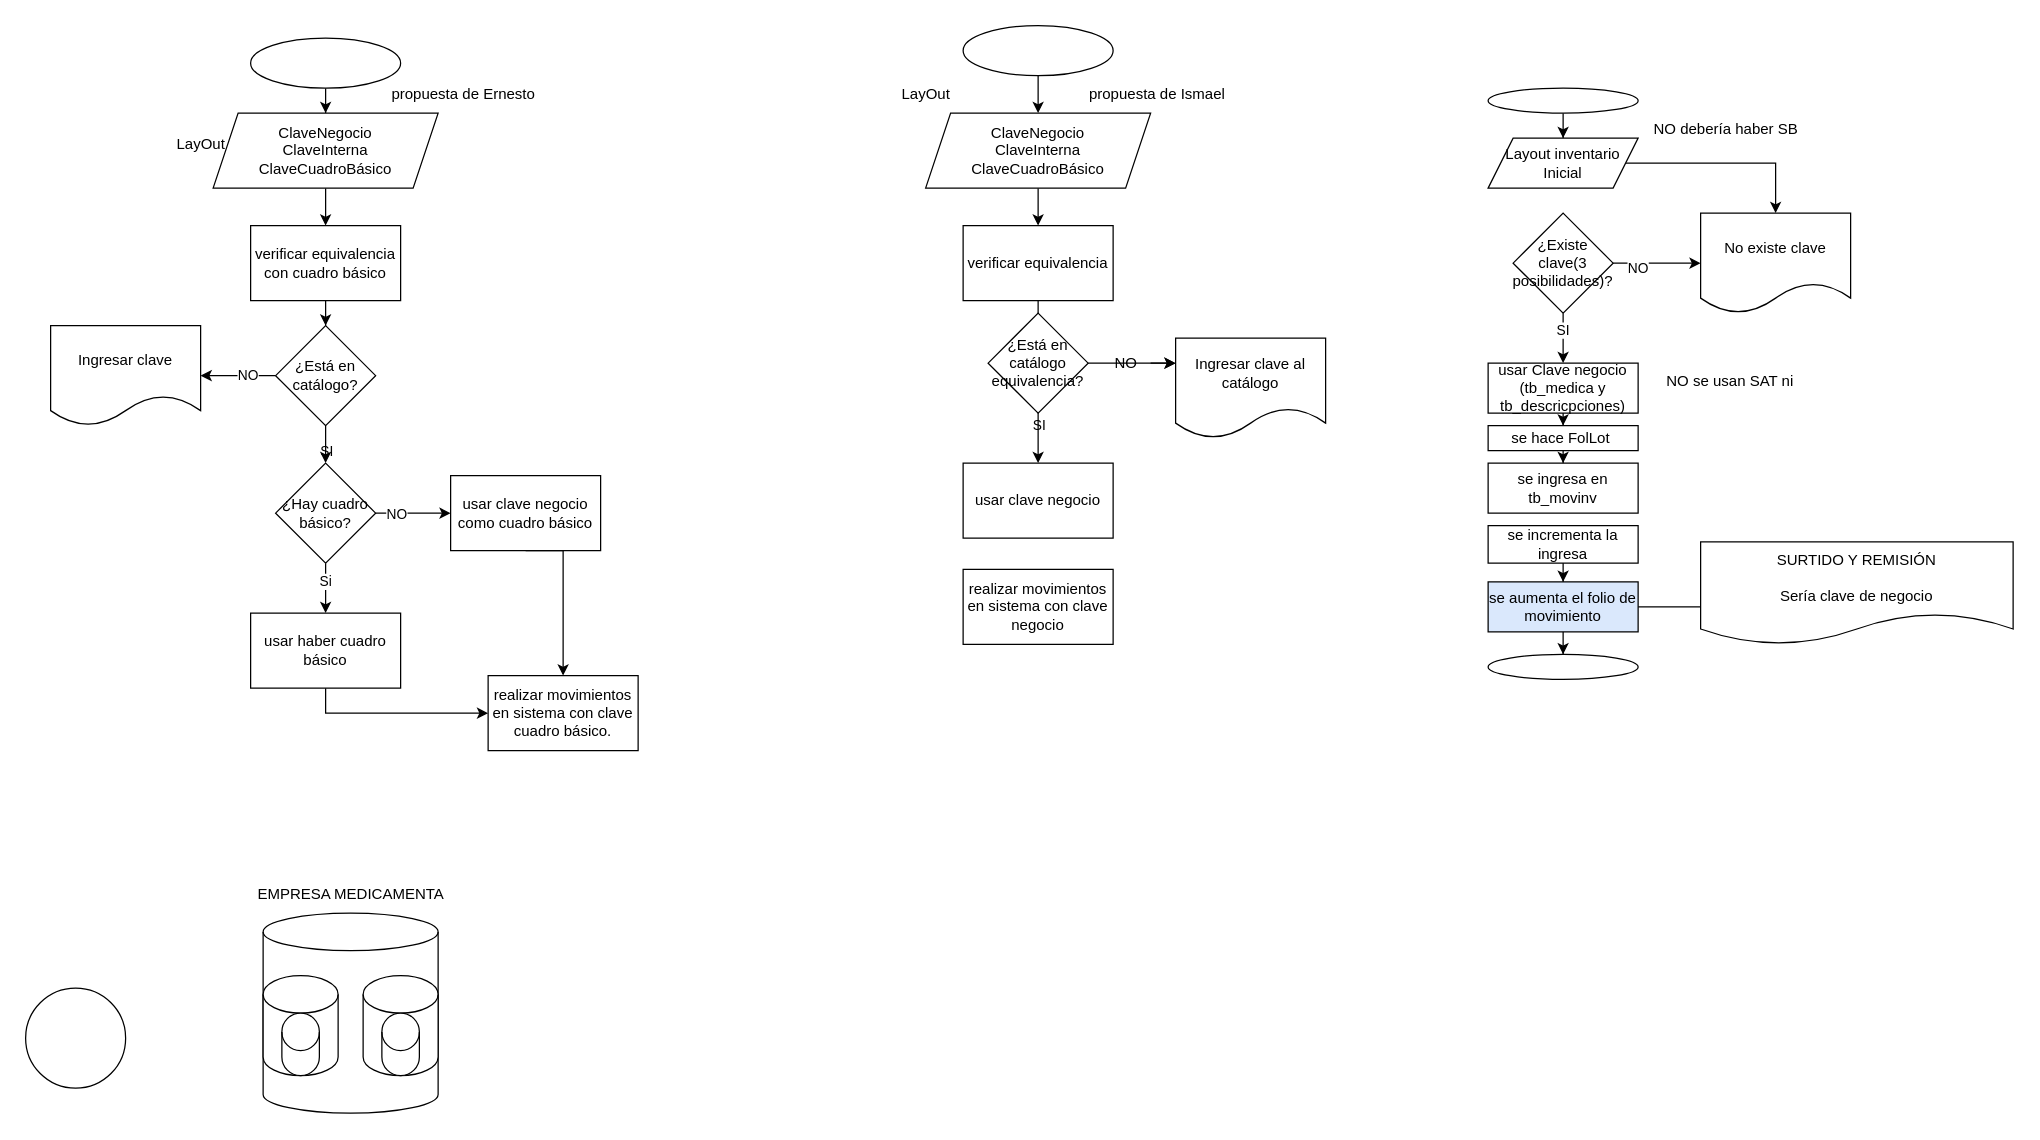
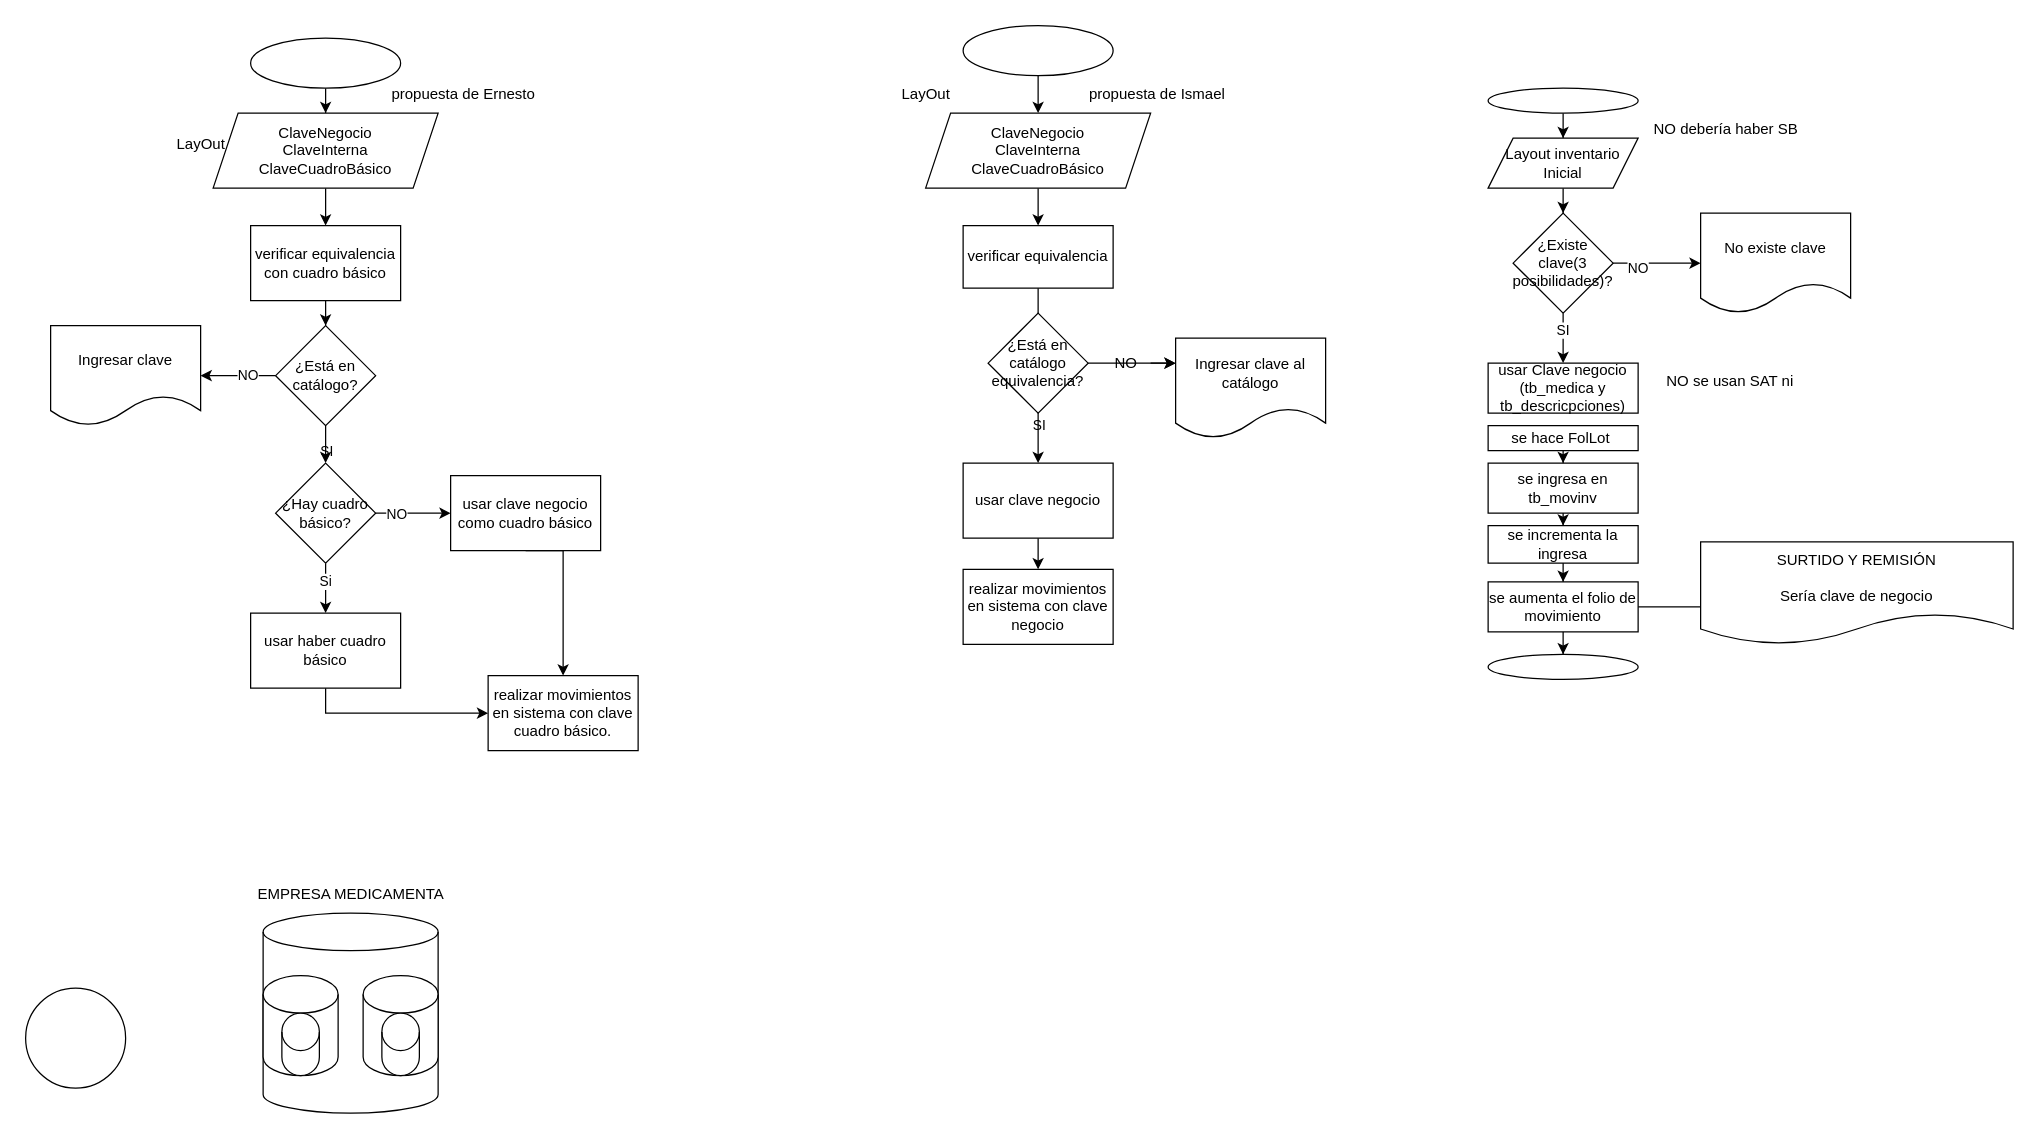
edge "Layout inventario Inicial" -> "No existe clave": now "Layout inventario Inicial" -> "¿Existe clave(3 posibilidades)?"
node "verificar equivalencia": size 150x75 -> 150x63
edge "usar Clave negocio (tb_medica y tb_descricpciones)" -> "se hace FolLot": removed
edge "se ingresa en tb_movinv" -> "se incrementa la ingresa": added
edge "usar clave negocio" -> "realizar movimientos en sistema con clave negocio": added
node "se aumenta el folio de movimiento": fillcolor #dae8fc -> #ffffff
